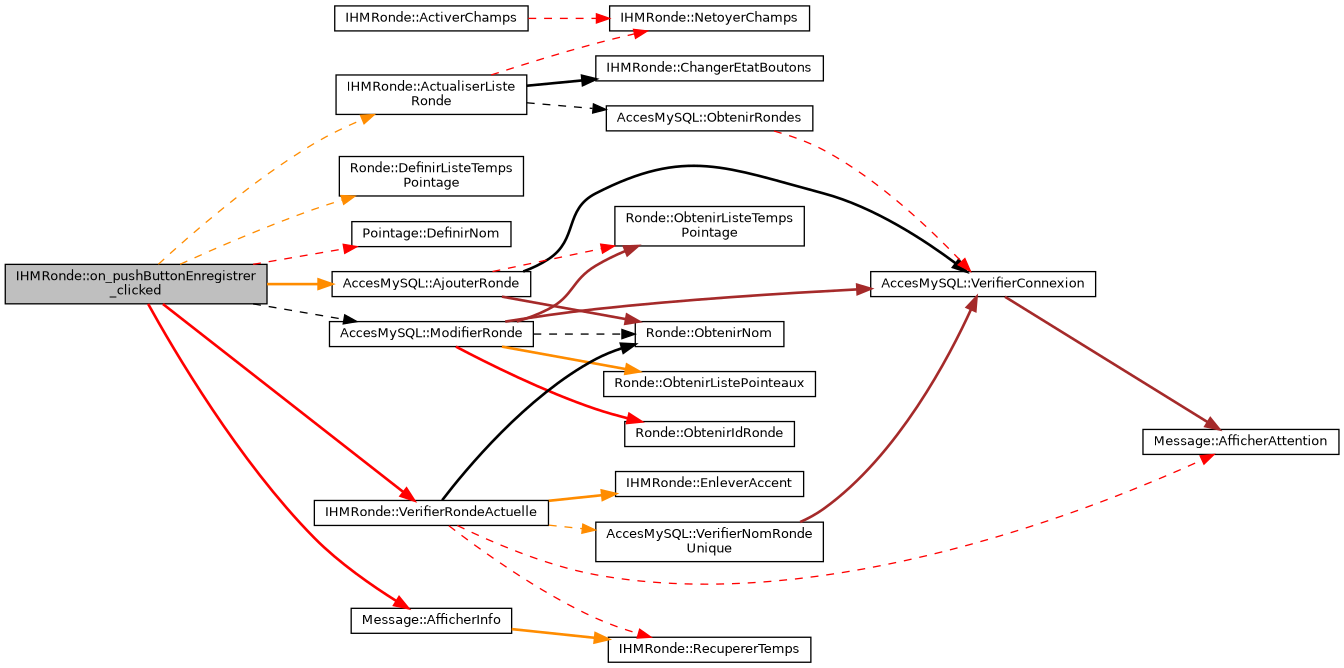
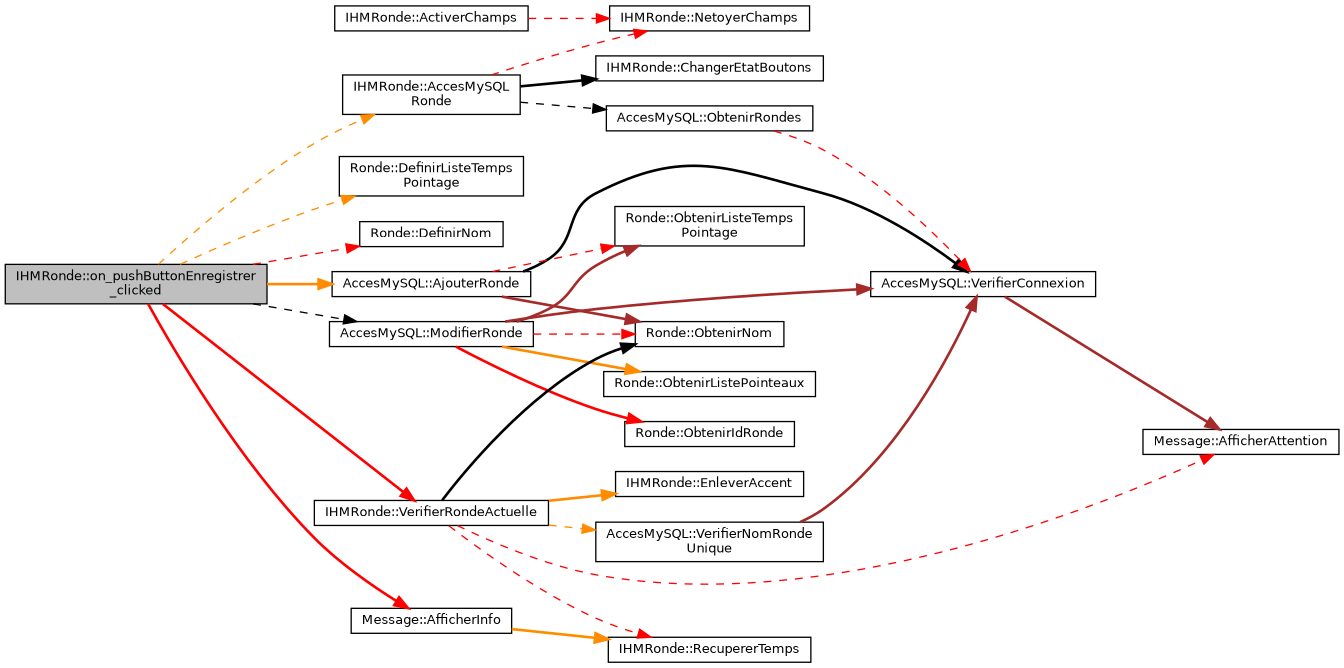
node "IHMRonde::ActualiserListe Ronde": label "IHMRonde::ActualiserListe Ronde" -> "IHMRonde::AccesMySQL Ronde"
node "Pointage::DefinirNom": label "Pointage::DefinirNom" -> "Ronde::DefinirNom"
edge "AccesMySQL::ModifierRonde" -> "Ronde::ObtenirNom": color black -> red
